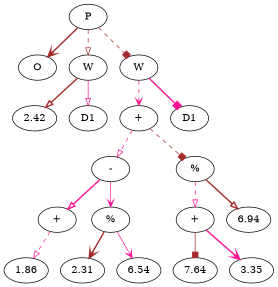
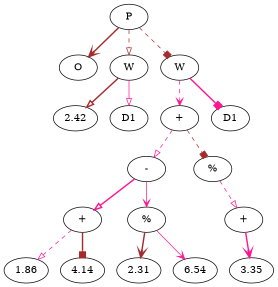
node "6.94": removed
node "4.14": added
node "7.64": removed
